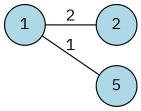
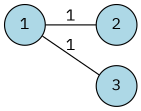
edge "1" -- "2": label "2" -> "1"
node "5": label "5" -> "3"
